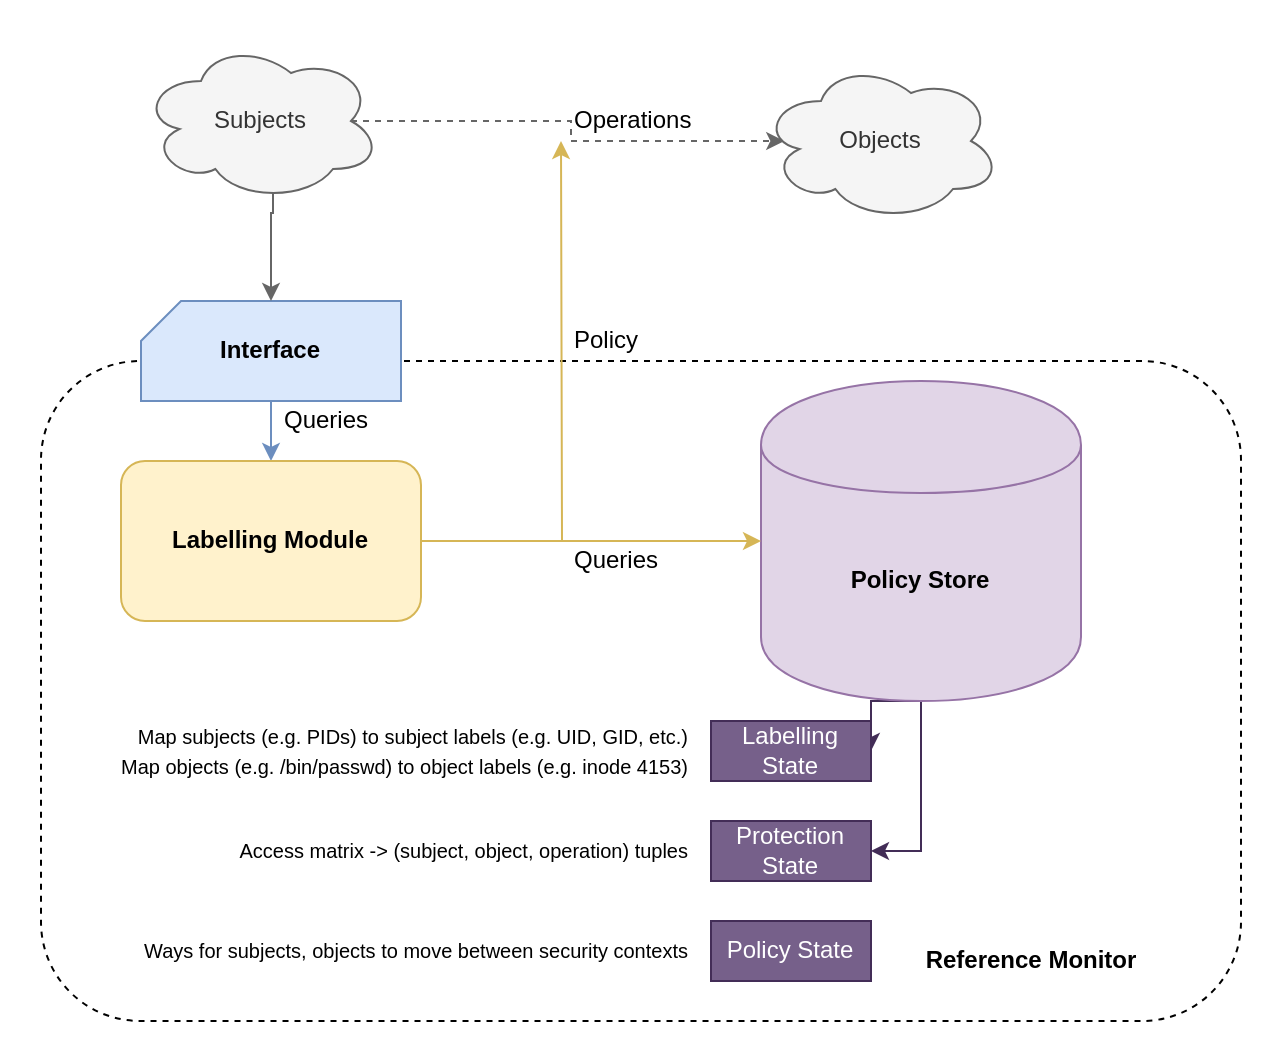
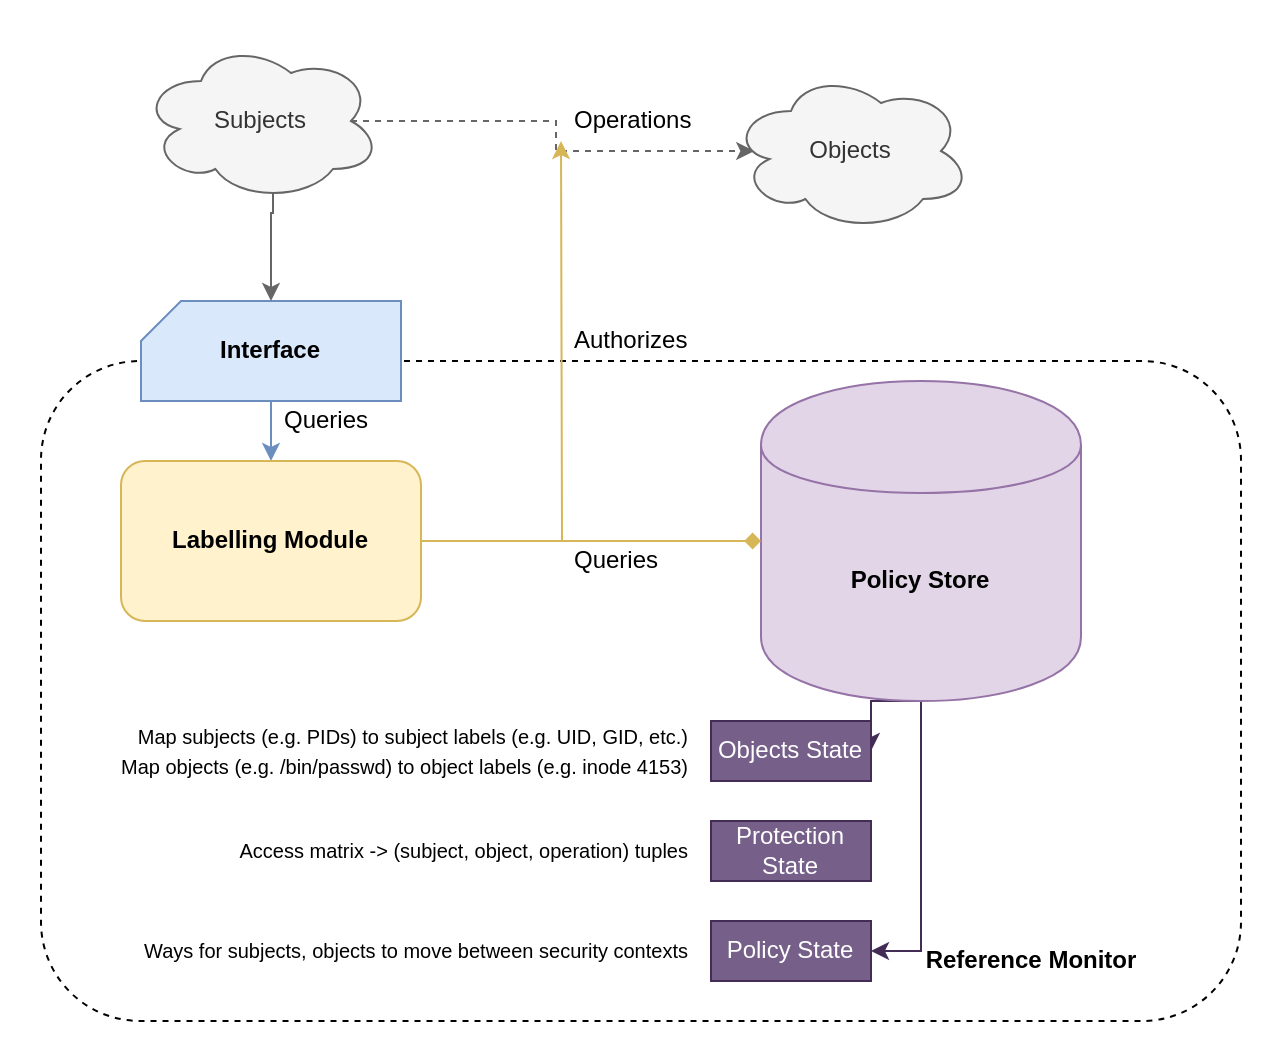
node "Objects": moved (881, 141) -> (851, 151)
node "Policy": label "Policy" -> "Authorizes"
edge "Labelling Module" -> "Policy Store": arrowhead classic -> diamond
node "Labelling State": label "Labelling State" -> "Objects State"
edge "Policy Store" -> "Protection State": removed
edge "Policy Store" -> "Policy State": added
